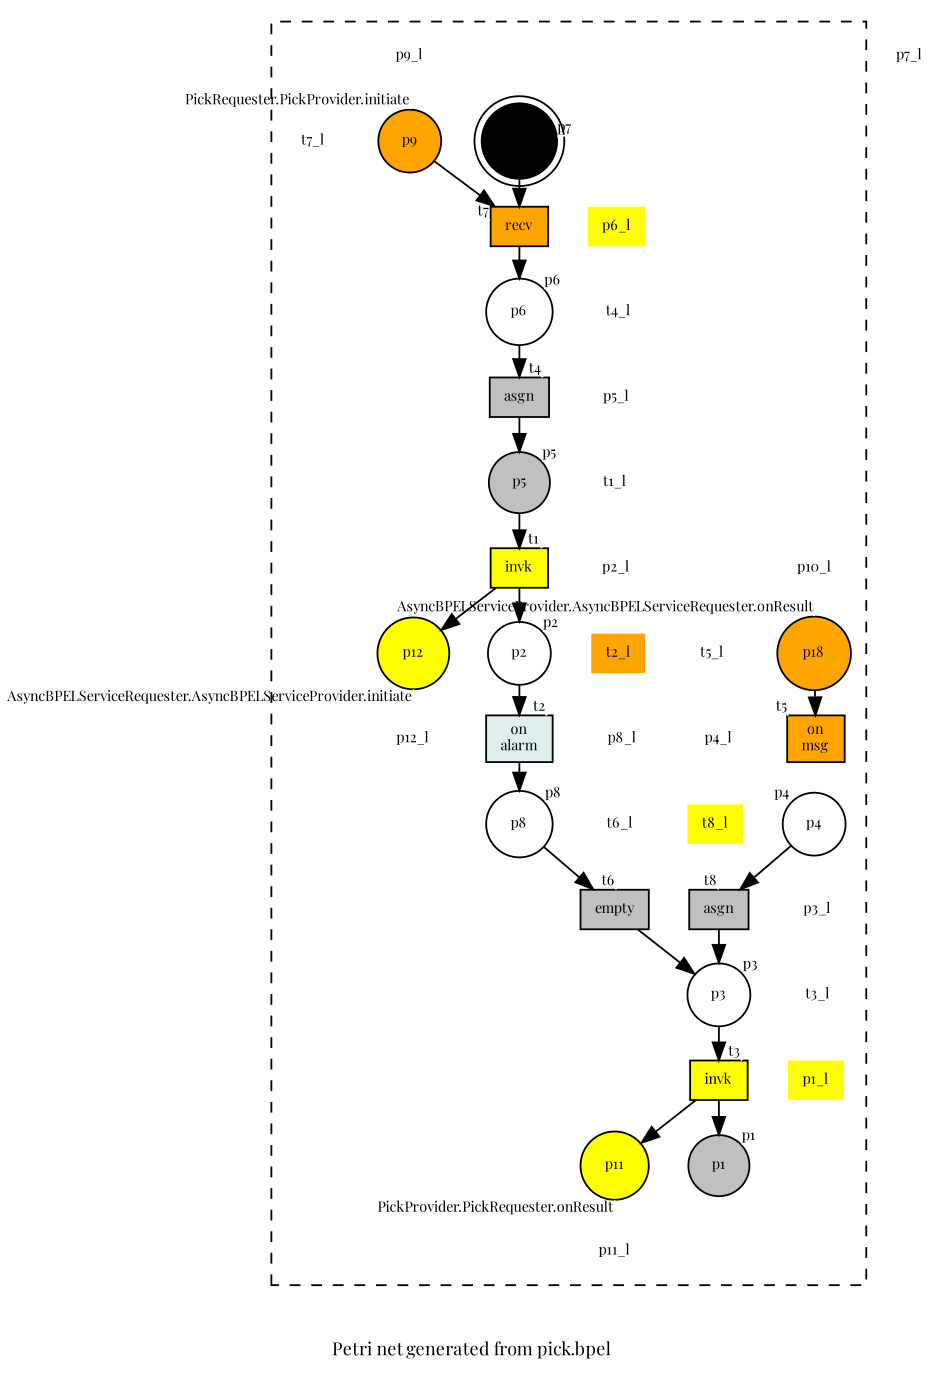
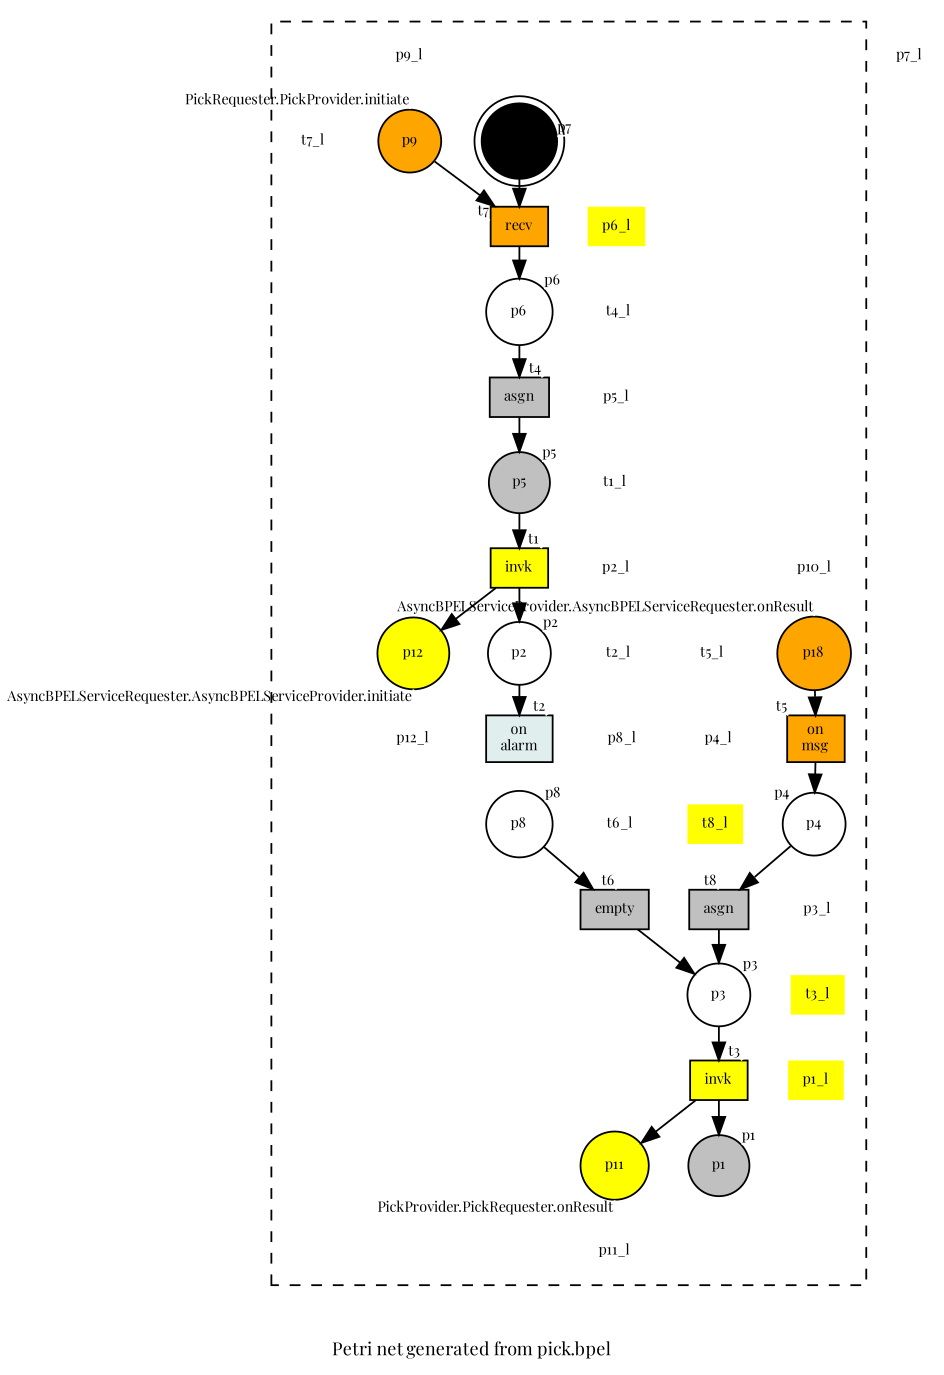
node "t2_l": fillcolor orange -> white
edge "on alarm" -> "p8": removed
edge "on msg" -> "p4": added
node "t3_l": fillcolor white -> yellow
